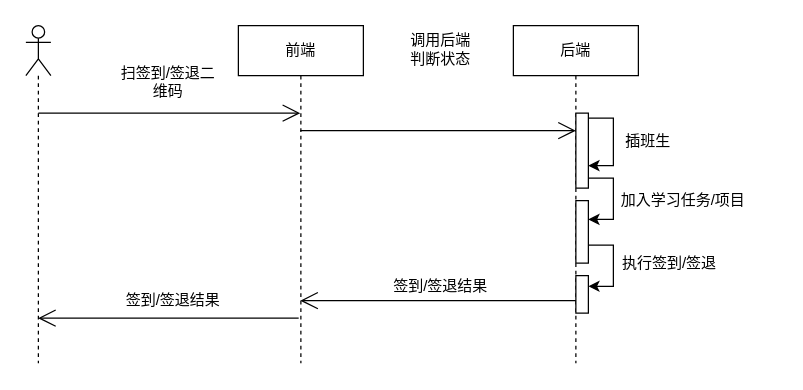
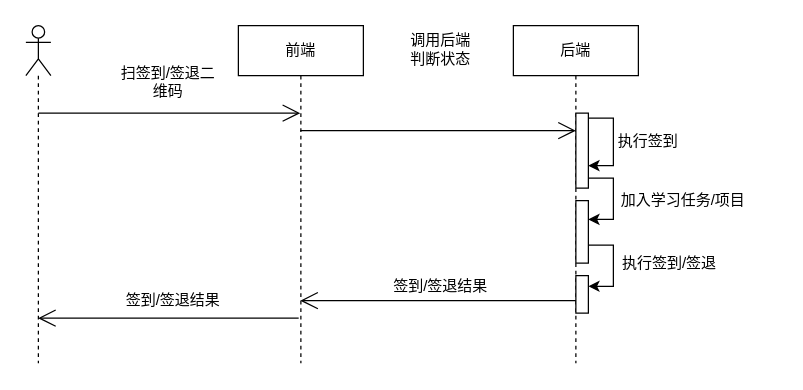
node "插班生": label "插班生" -> "执行签到"
